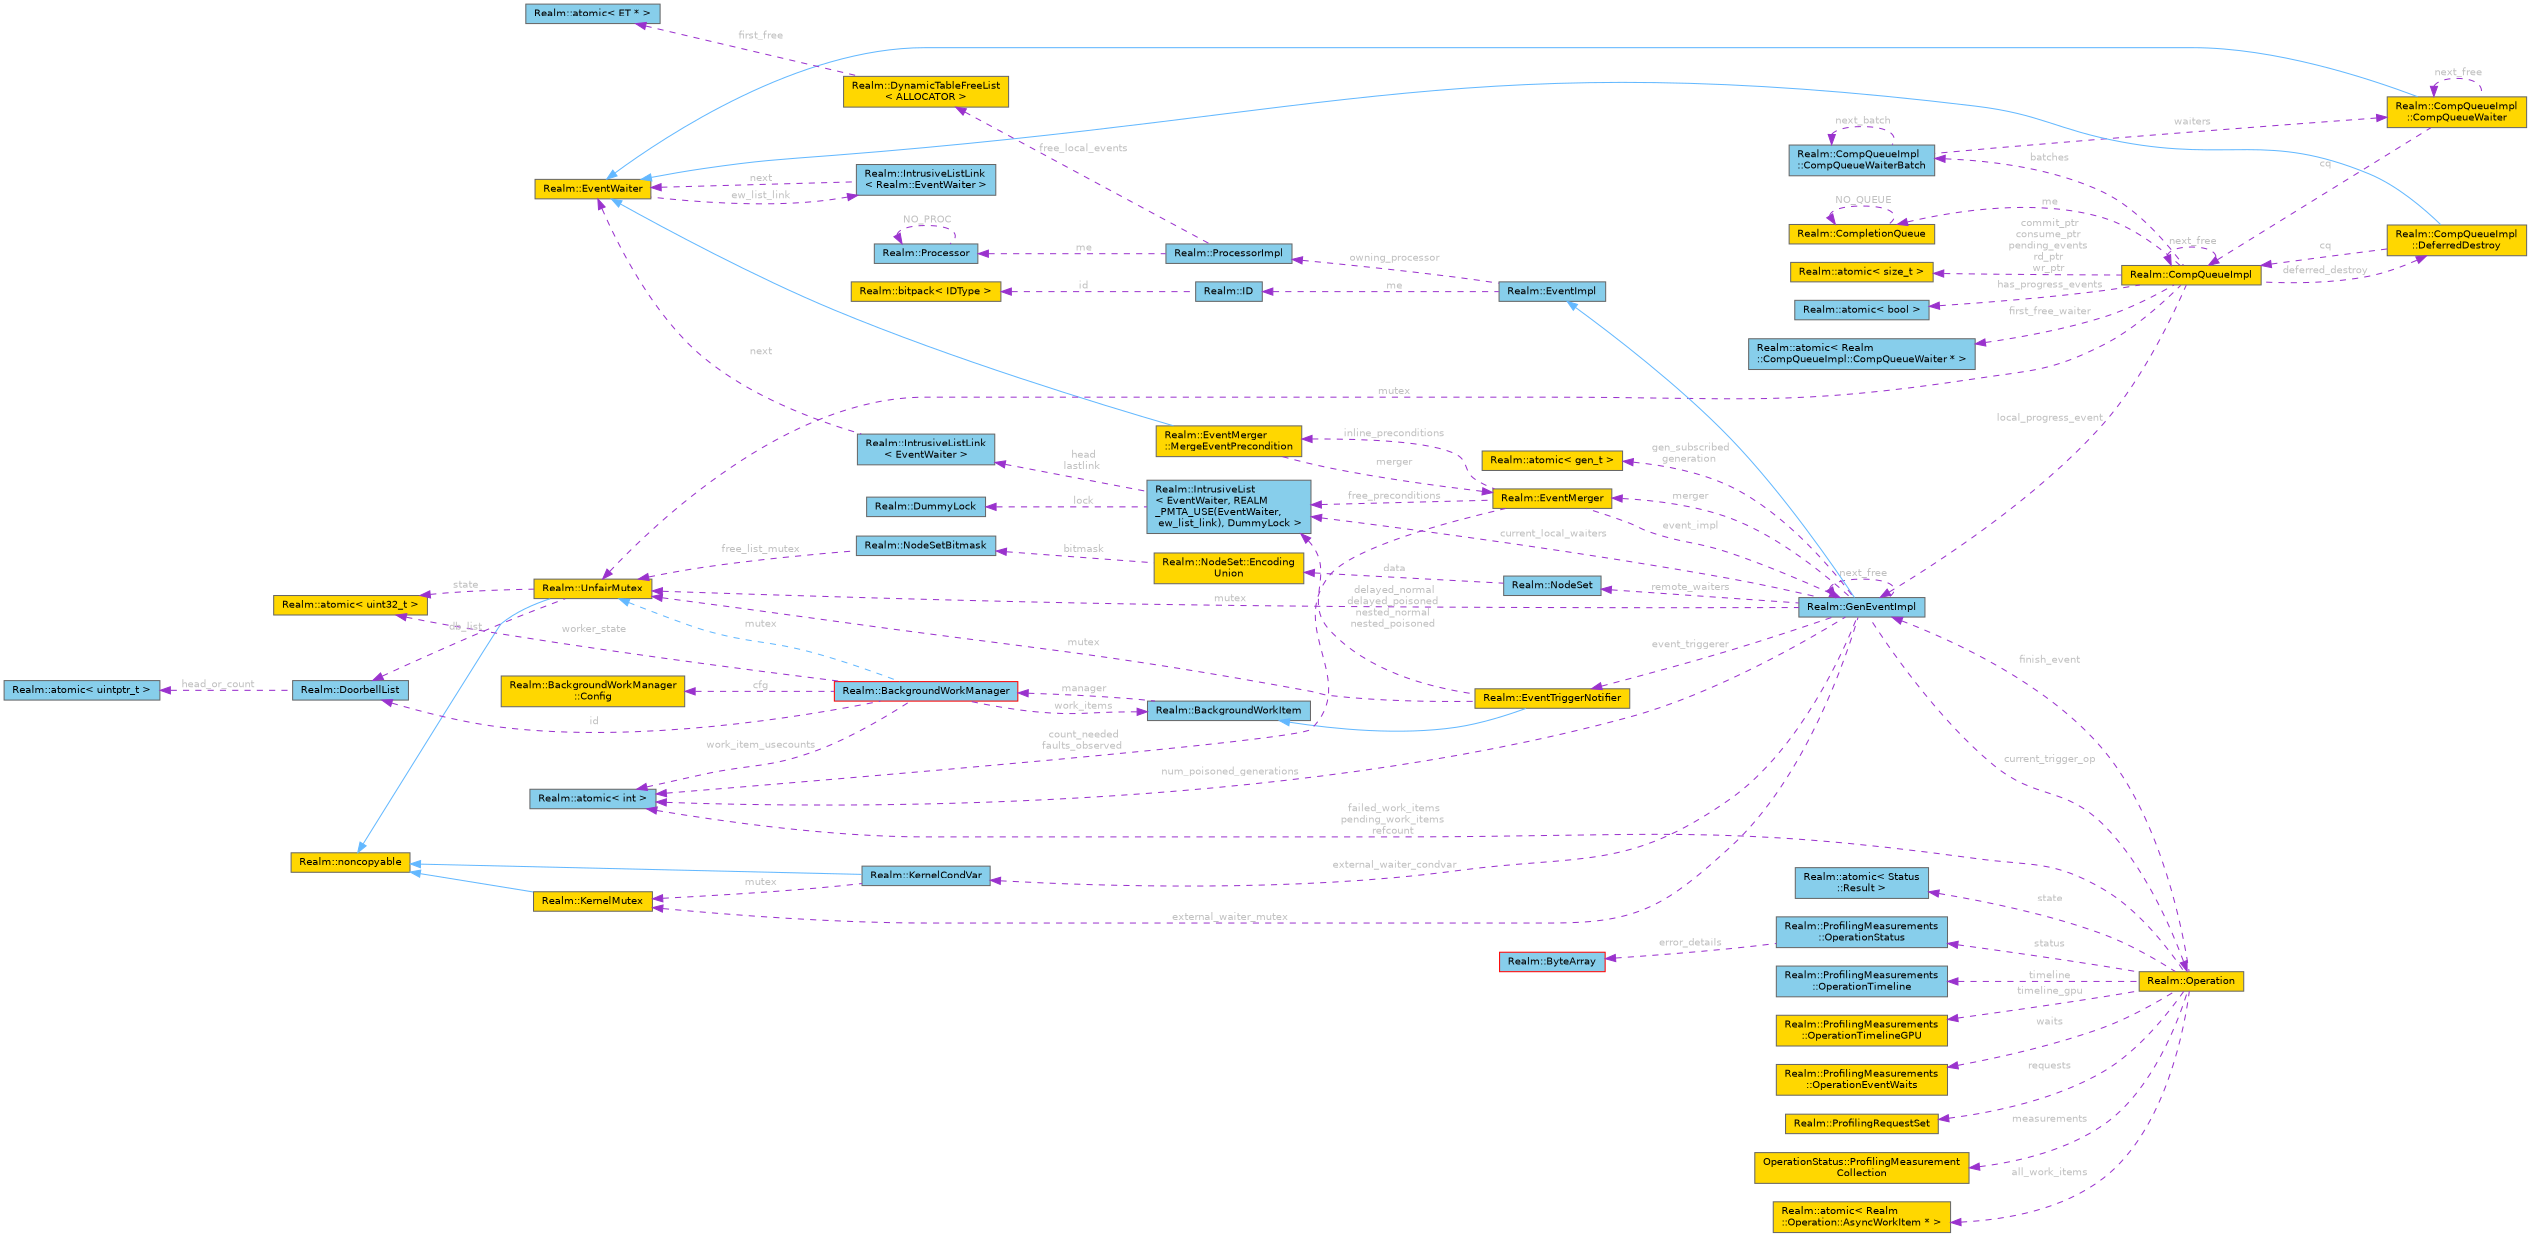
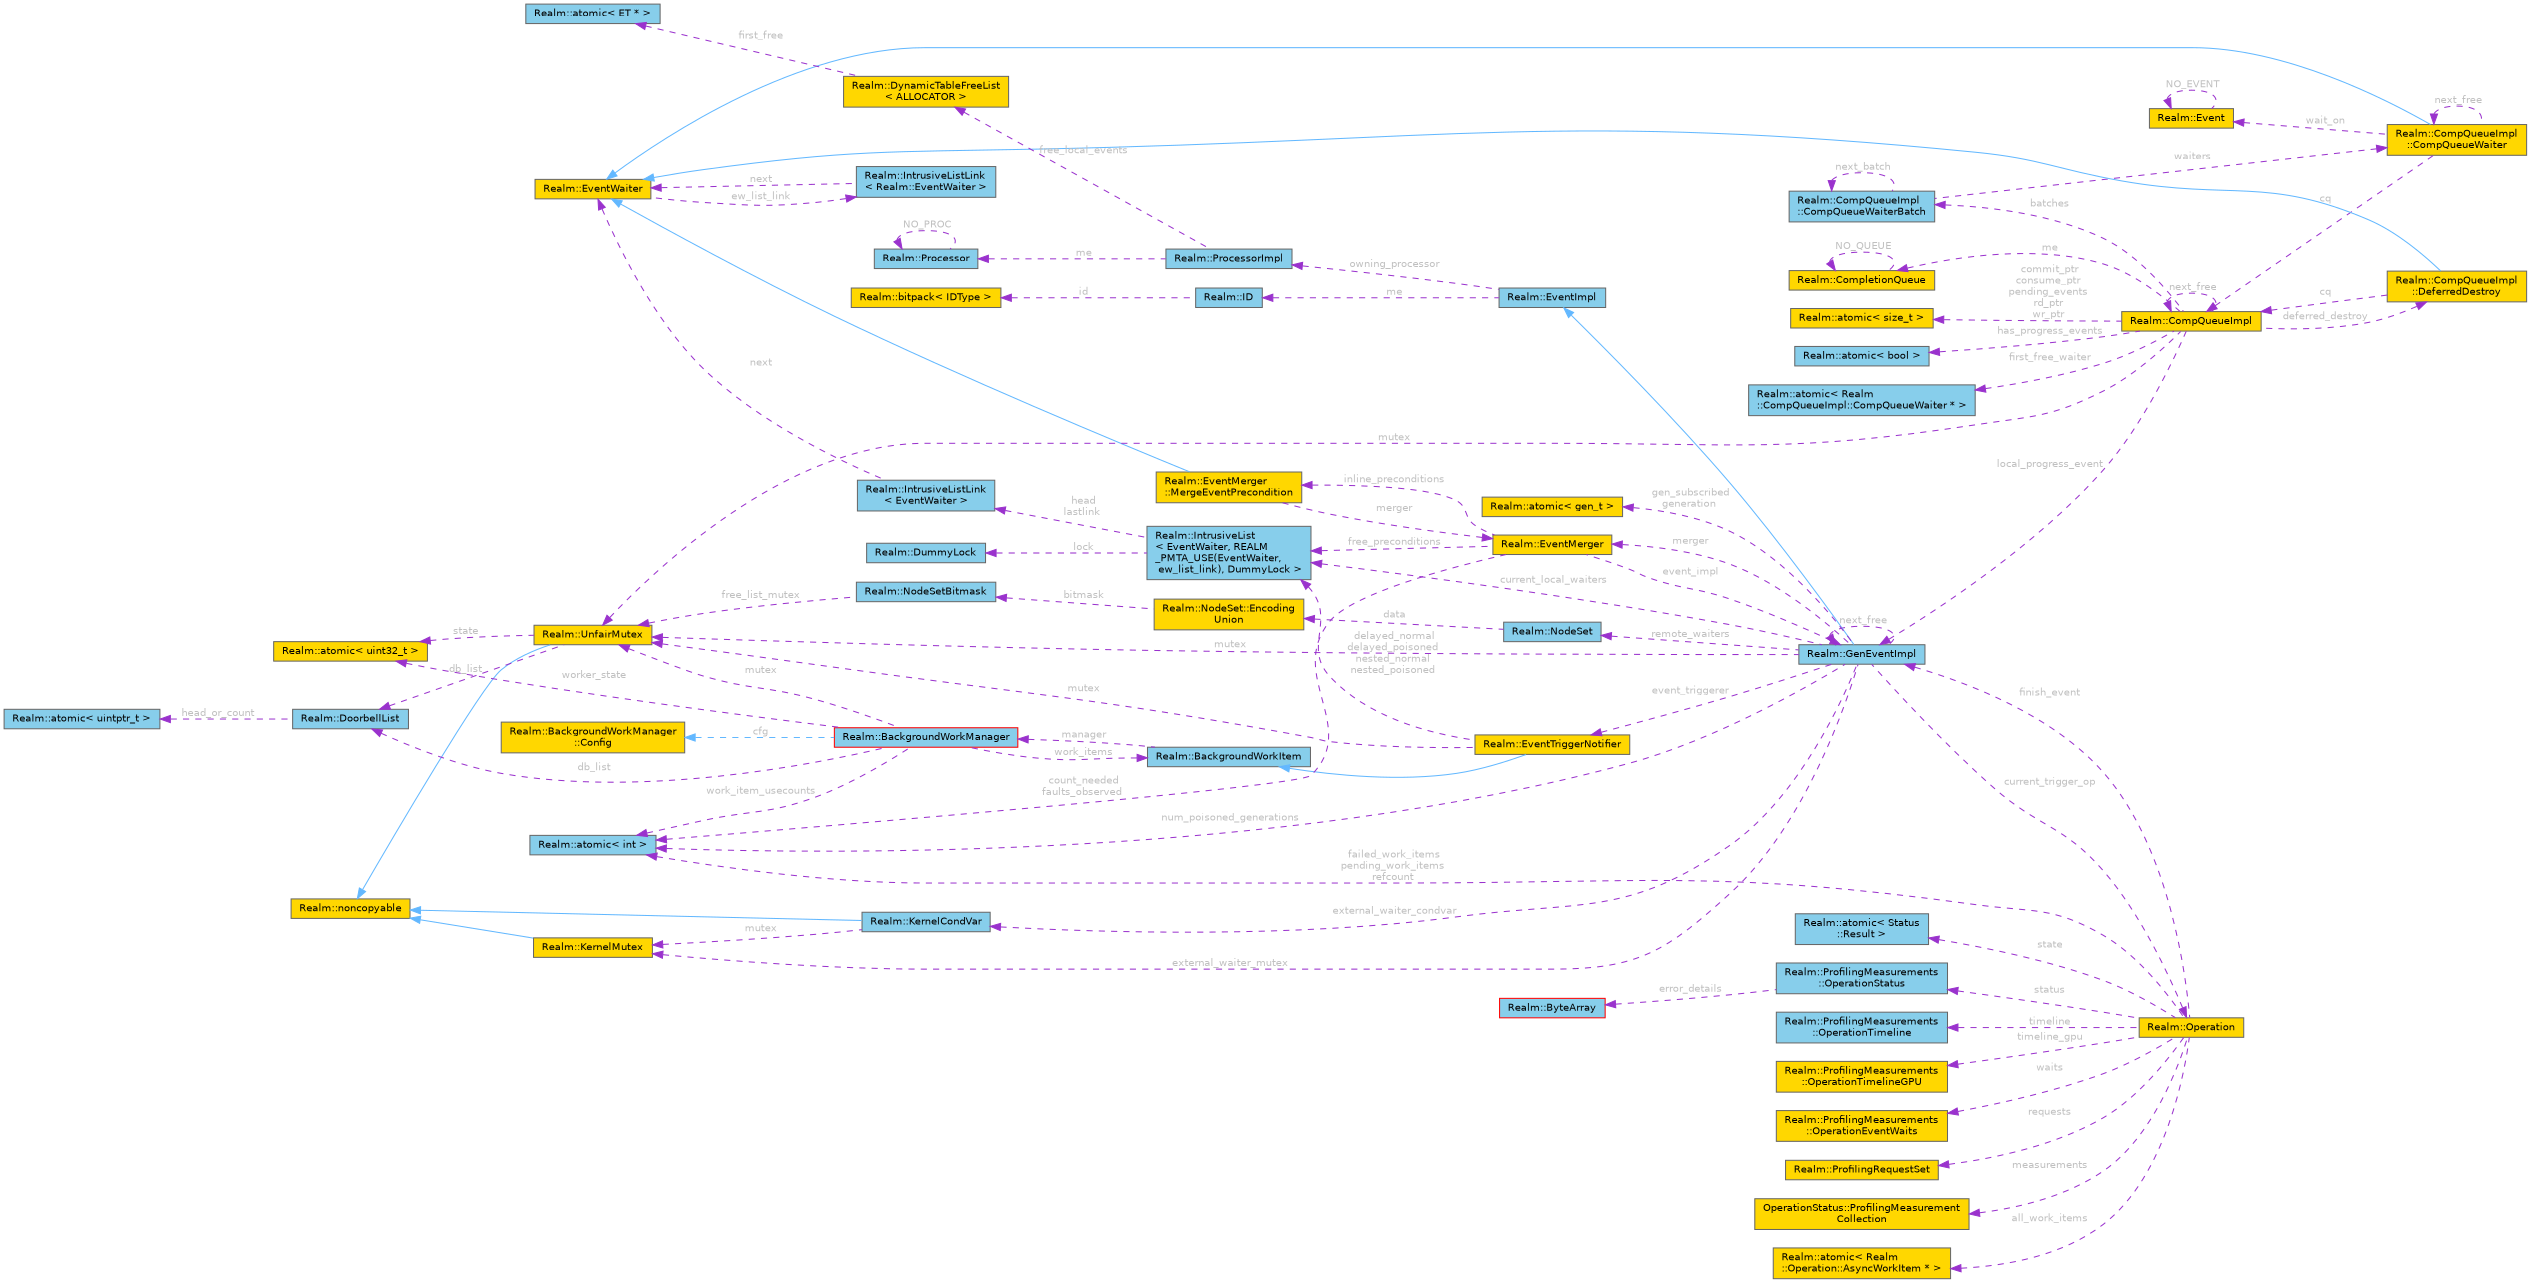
node "Realm::Event": added
edge "Realm::BackgroundWorkManager" -> "Realm::UnfairMutex": color steelblue1 -> darkorchid3
edge "Realm::BackgroundWorkManager" -> "Realm::BackgroundWorkManager ::Config": color darkorchid3 -> steelblue1
edge "Realm::BackgroundWorkManager" -> "Realm::DoorbellList": label " id" -> " db_list"
